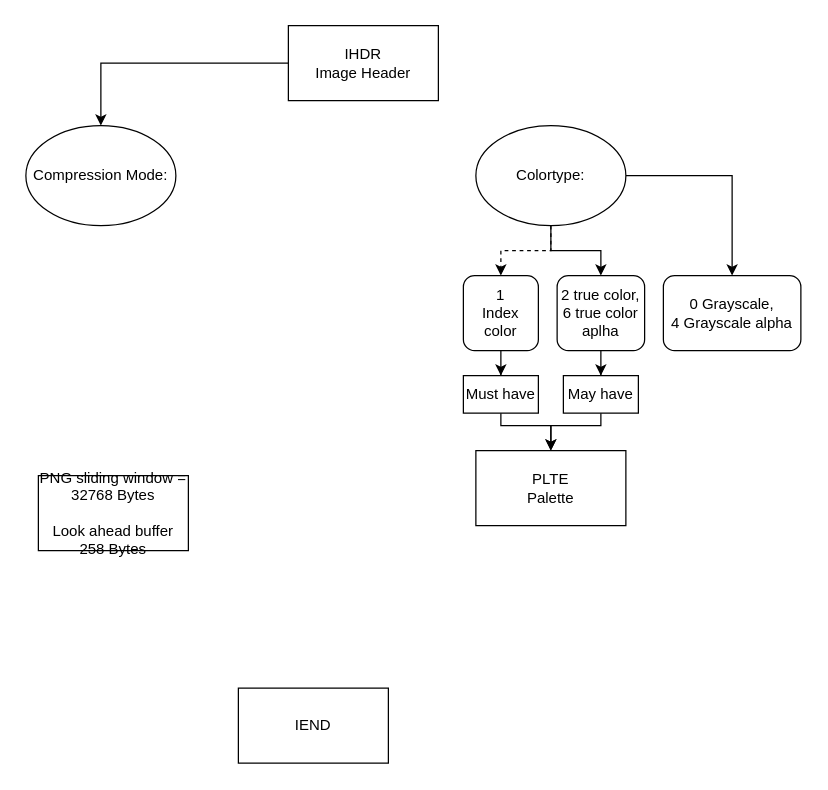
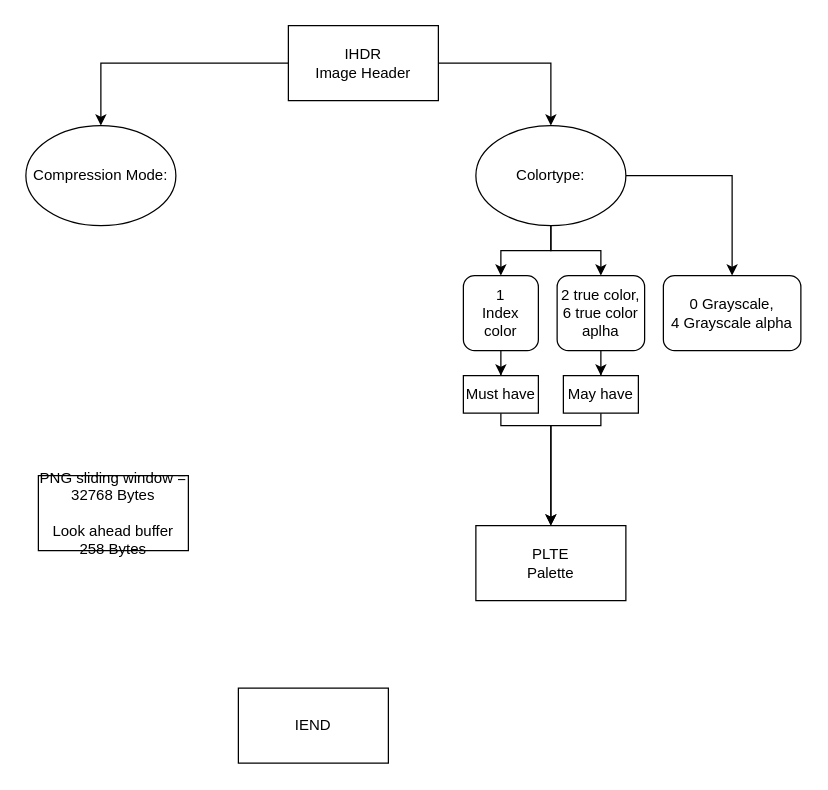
edge "IHDR Image Header" -> "Colortype:": added
edge "Colortype:" -> "1 Index color": style dashed -> solid
node "PLTE Palette": moved (551, 488) -> (551, 563)
